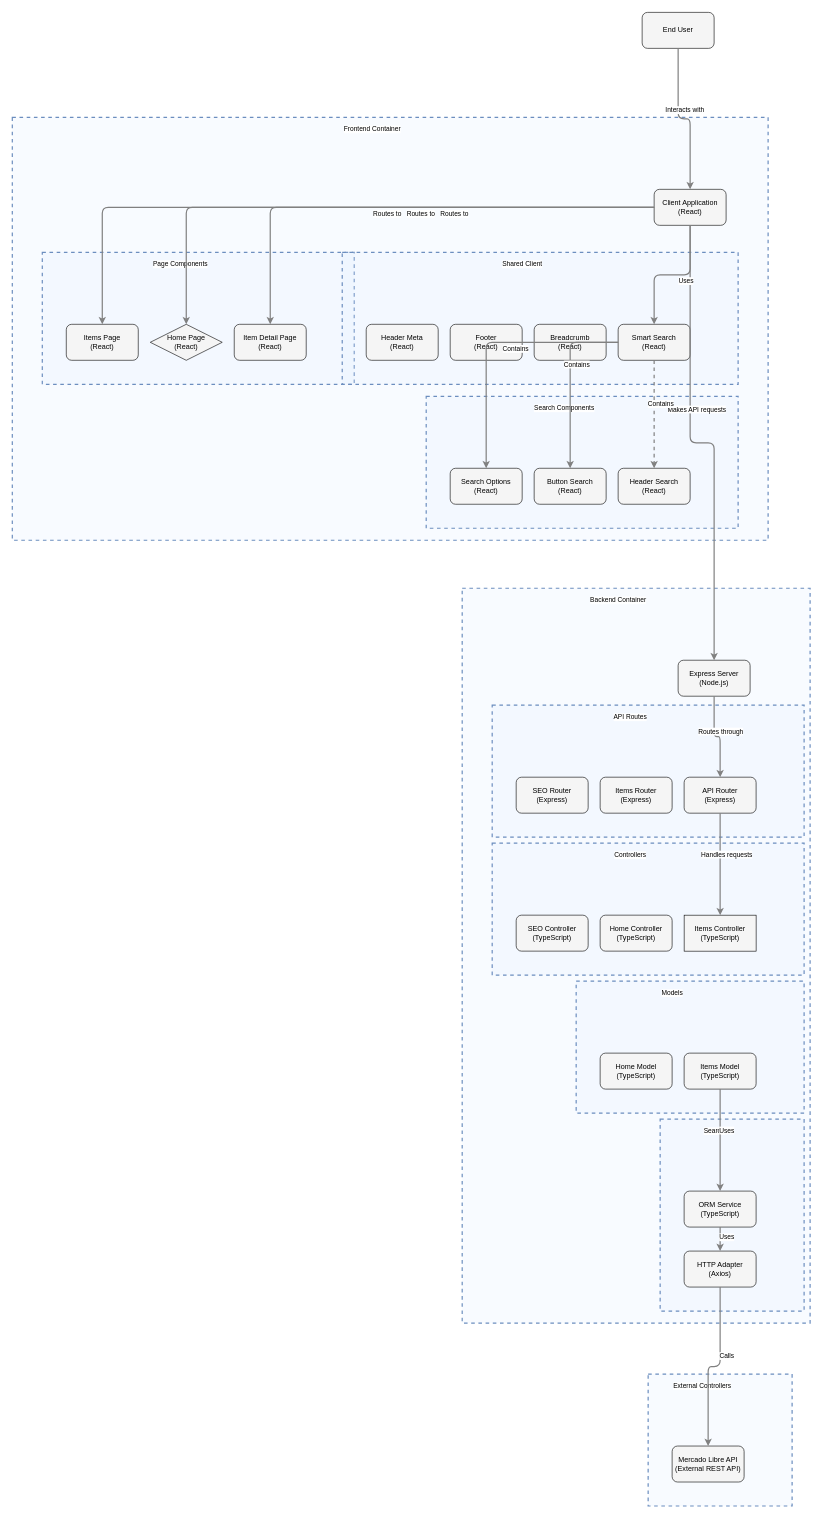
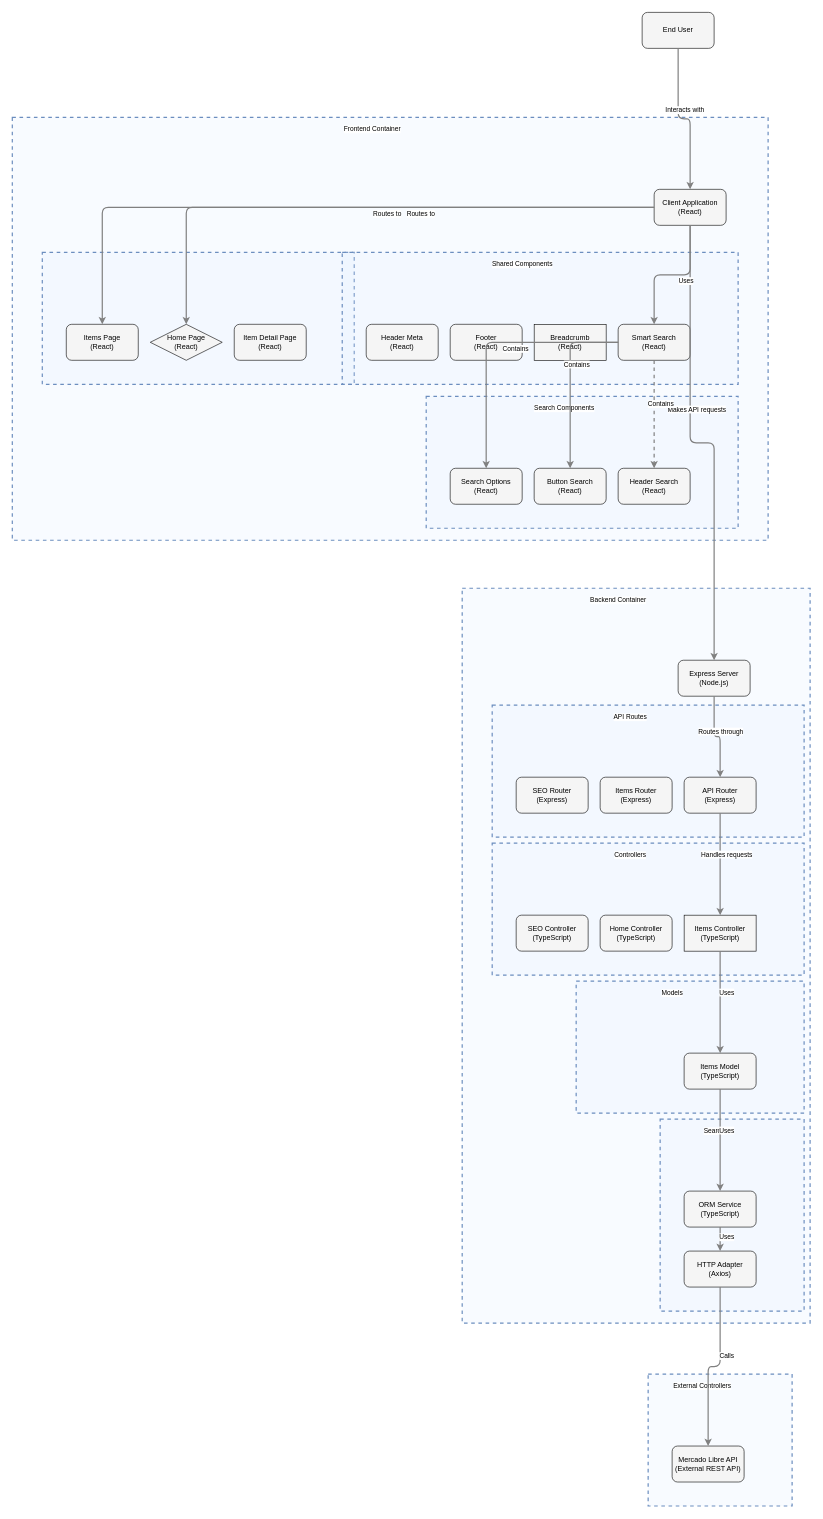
edge "Client Application (React)" -> "Item Detail Page (React)": removed, label "Routes to"
node "Page Components": removed
node "Shared Client": label "Shared Client" -> "Shared Components"
node "Breadcrumb (React)": shape rounded rectangle -> rectangle
edge "Items Controller (TypeScript)" -> "Items Model (TypeScript)": added, label "Uses"
node "Home Model (TypeScript)": removed
